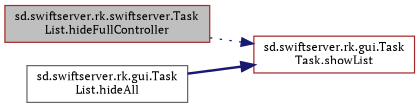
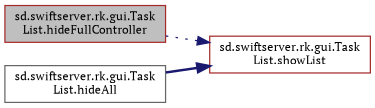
node "sd.swiftserver.rk.swiftserver.Task List.hideFullController": label "sd.swiftserver.rk.swiftserver.Task List.hideFullController" -> "sd.swiftserver.rk.gui.Task List.hideFullController"
node "sd.swiftserver.rk.gui.Task Task.showList": label "sd.swiftserver.rk.gui.Task Task.showList" -> "sd.swiftserver.rk.gui.Task List.showList"
